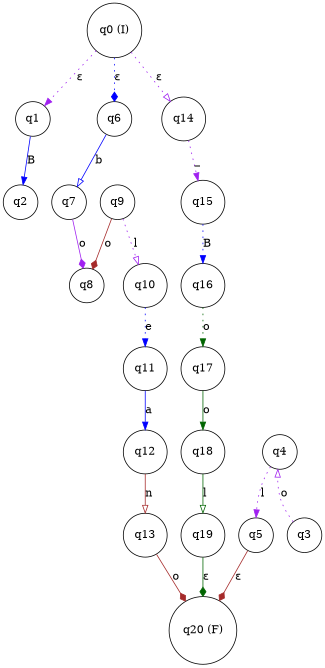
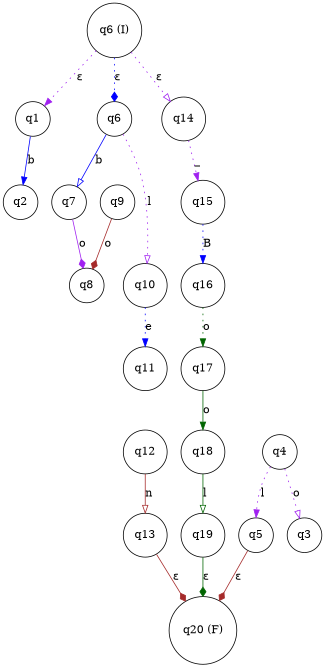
node "q0 (I)": label "q0 (I)" -> "q6 (I)"
edge "q1" -> "q2": label "B" -> "b"
edge "q9" -> "q10": now "q6" -> "q10"
edge "q11" -> "q12": removed, label "a"
edge "q3" -> "q4": reversed
edge "q13" -> "q20 (F)": label "o" -> "ε"
